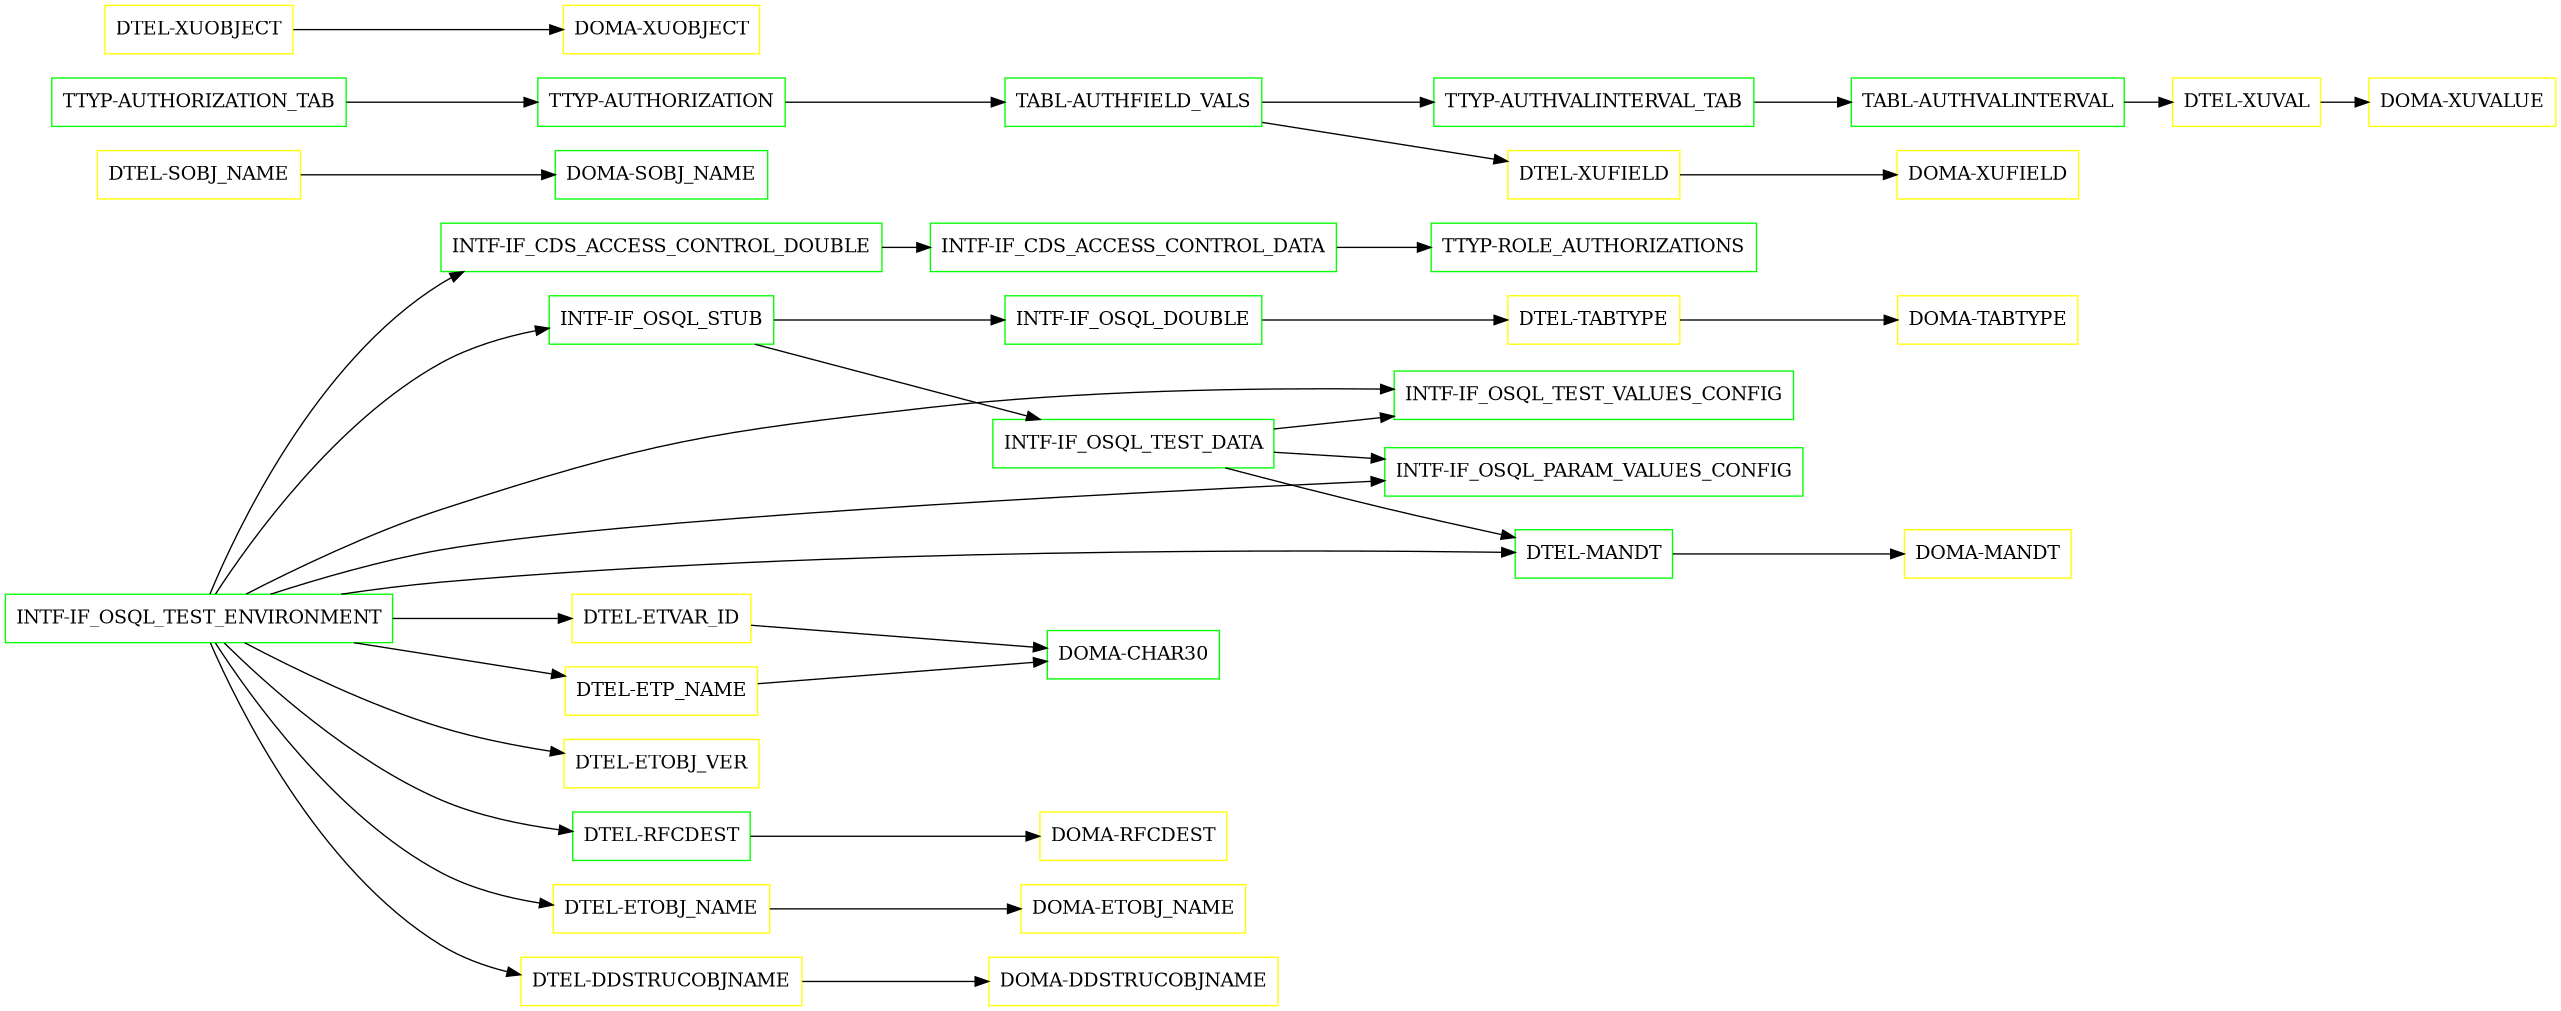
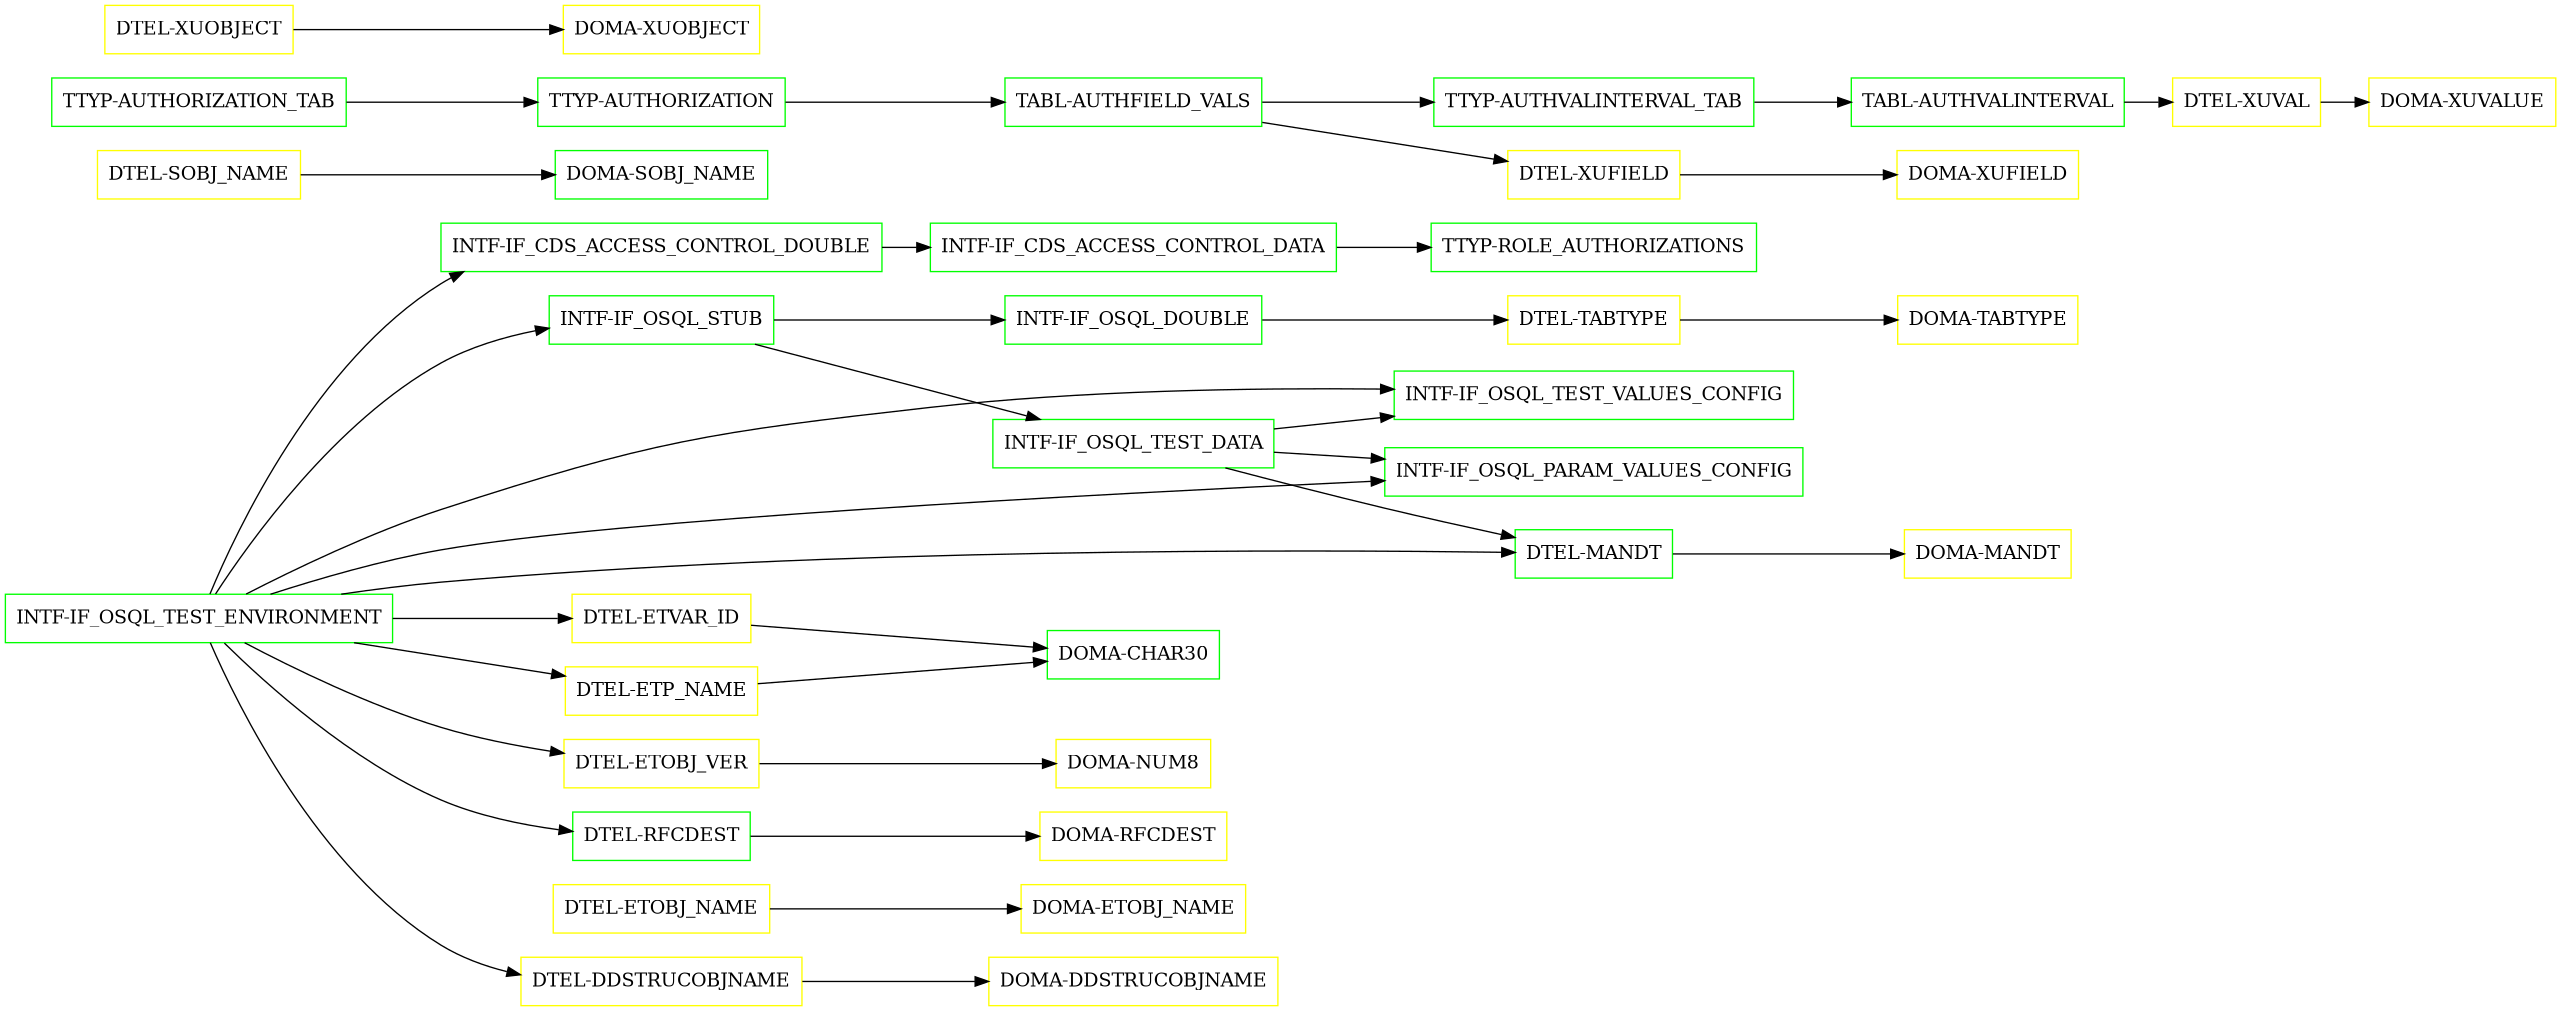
node "DOMA-NUM8": added
edge "INTF-IF_OSQL_TEST_ENVIRONMENT" -> "DTEL-ETOBJ_NAME": removed
